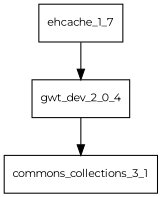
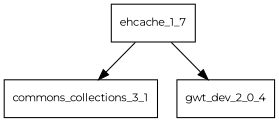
edge "gwt_dev_2_0_4" -> "commons_collections_3_1": now "ehcache_1_7" -> "commons_collections_3_1"
